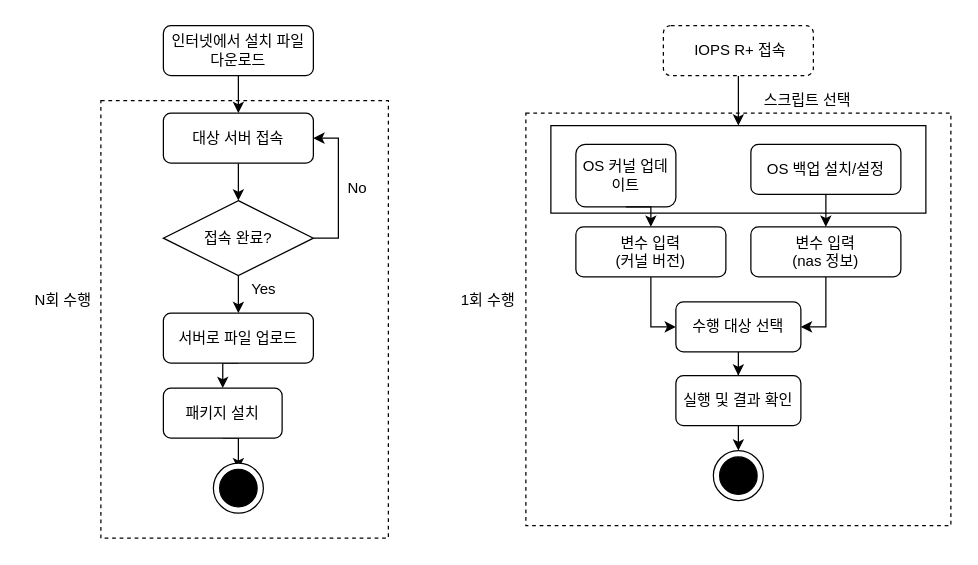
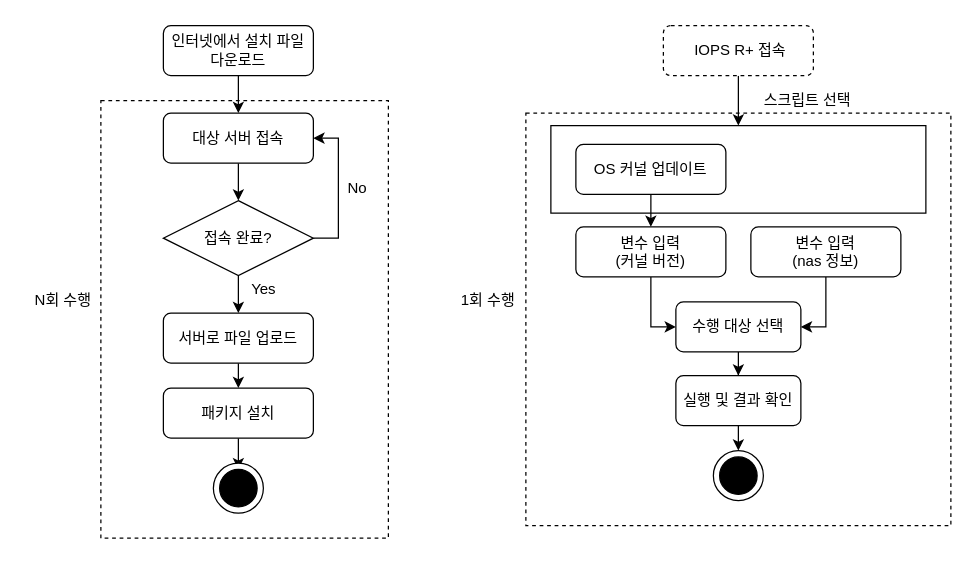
node "OS 백업 설치/설정": removed
node "OS 커널 업데이트": size 100x63 -> 150x50
edge "OS 백업 설치/설정" -> "변수 입력 (nas 정보)": removed
node "패키지 설치": size 119x50 -> 150x50
